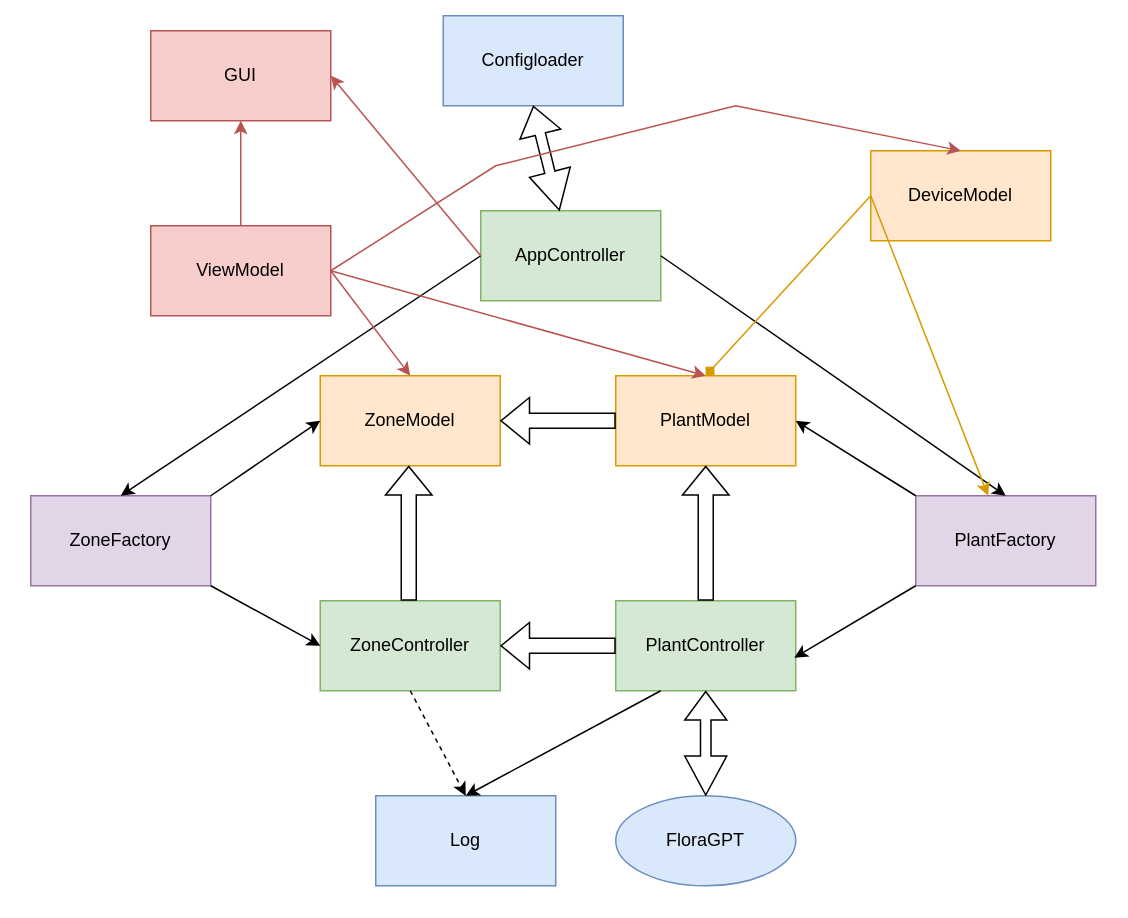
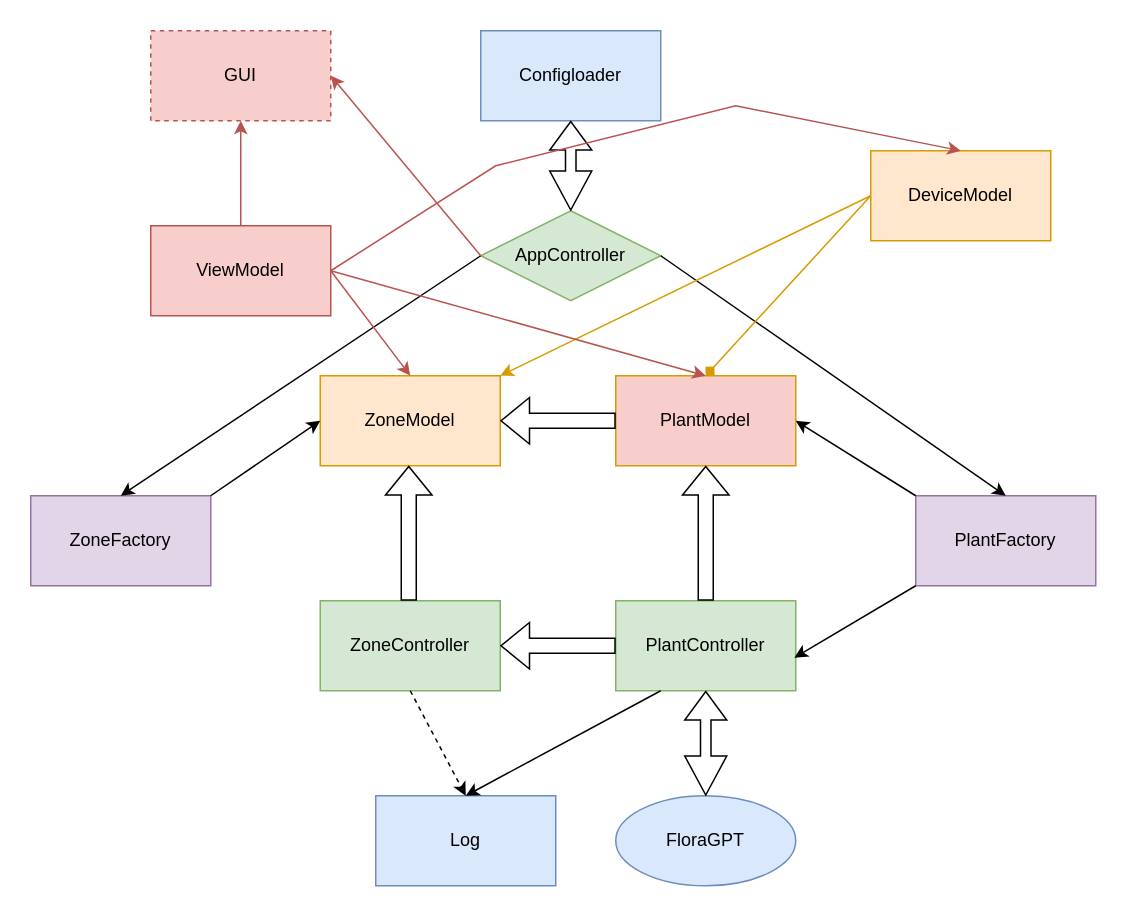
node "Configloader": moved (533, 61) -> (571, 76)
node "GUI": style solid -> dashed
node "AppController": shape rectangle -> diamond
edge "DeviceModel" -> "PlantFactory": now "DeviceModel" -> "ZoneModel"
node "PlantModel": fillcolor #ffe6cc -> #f8cecc
edge "ZoneFactory" -> "ZoneController": removed
